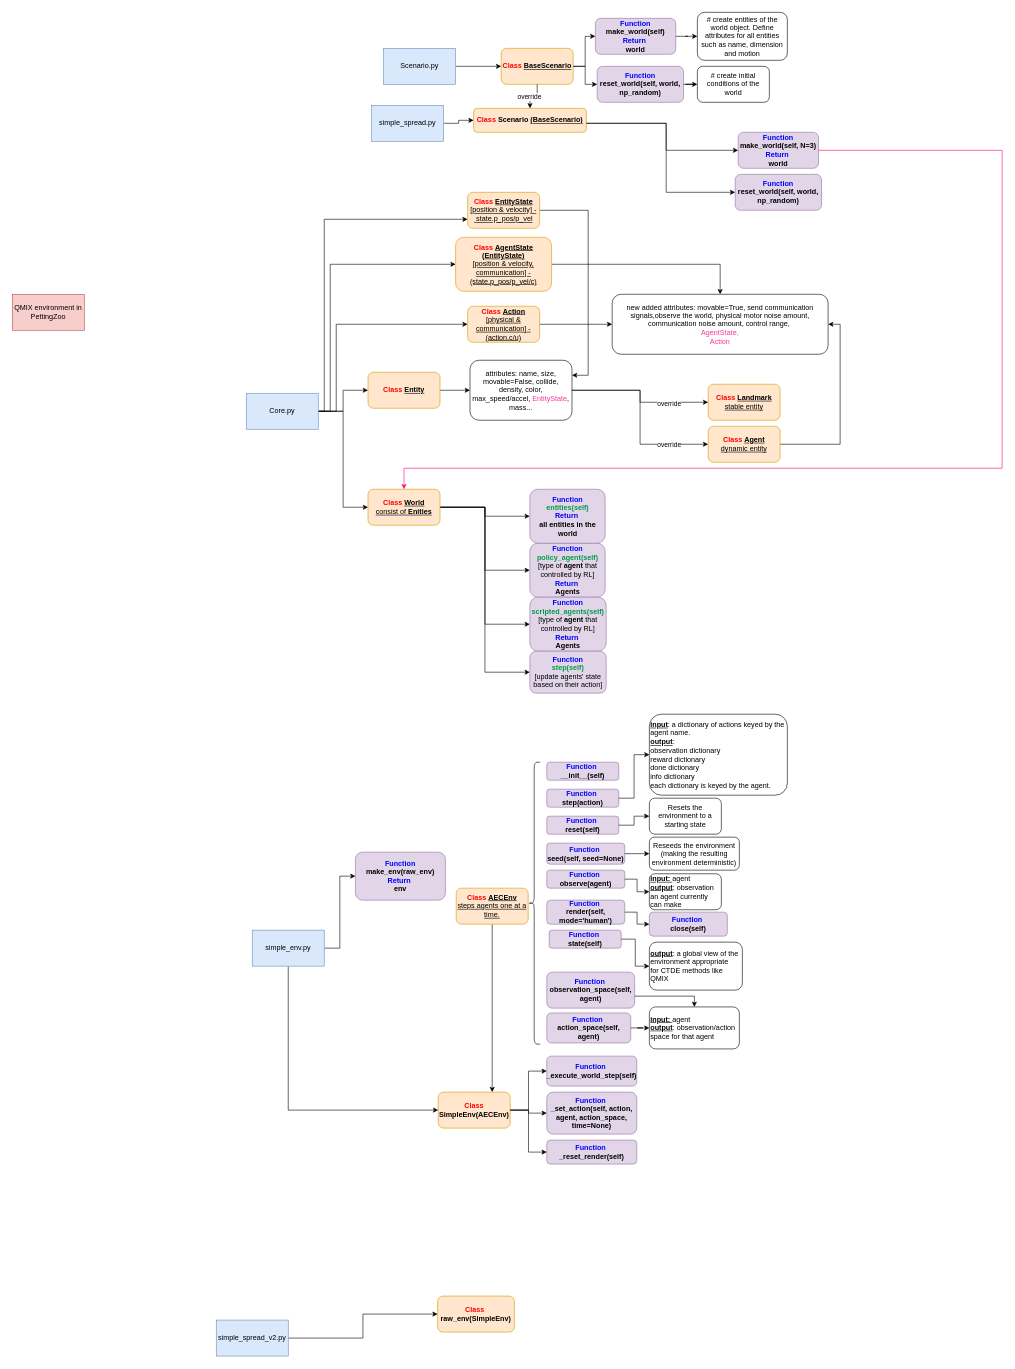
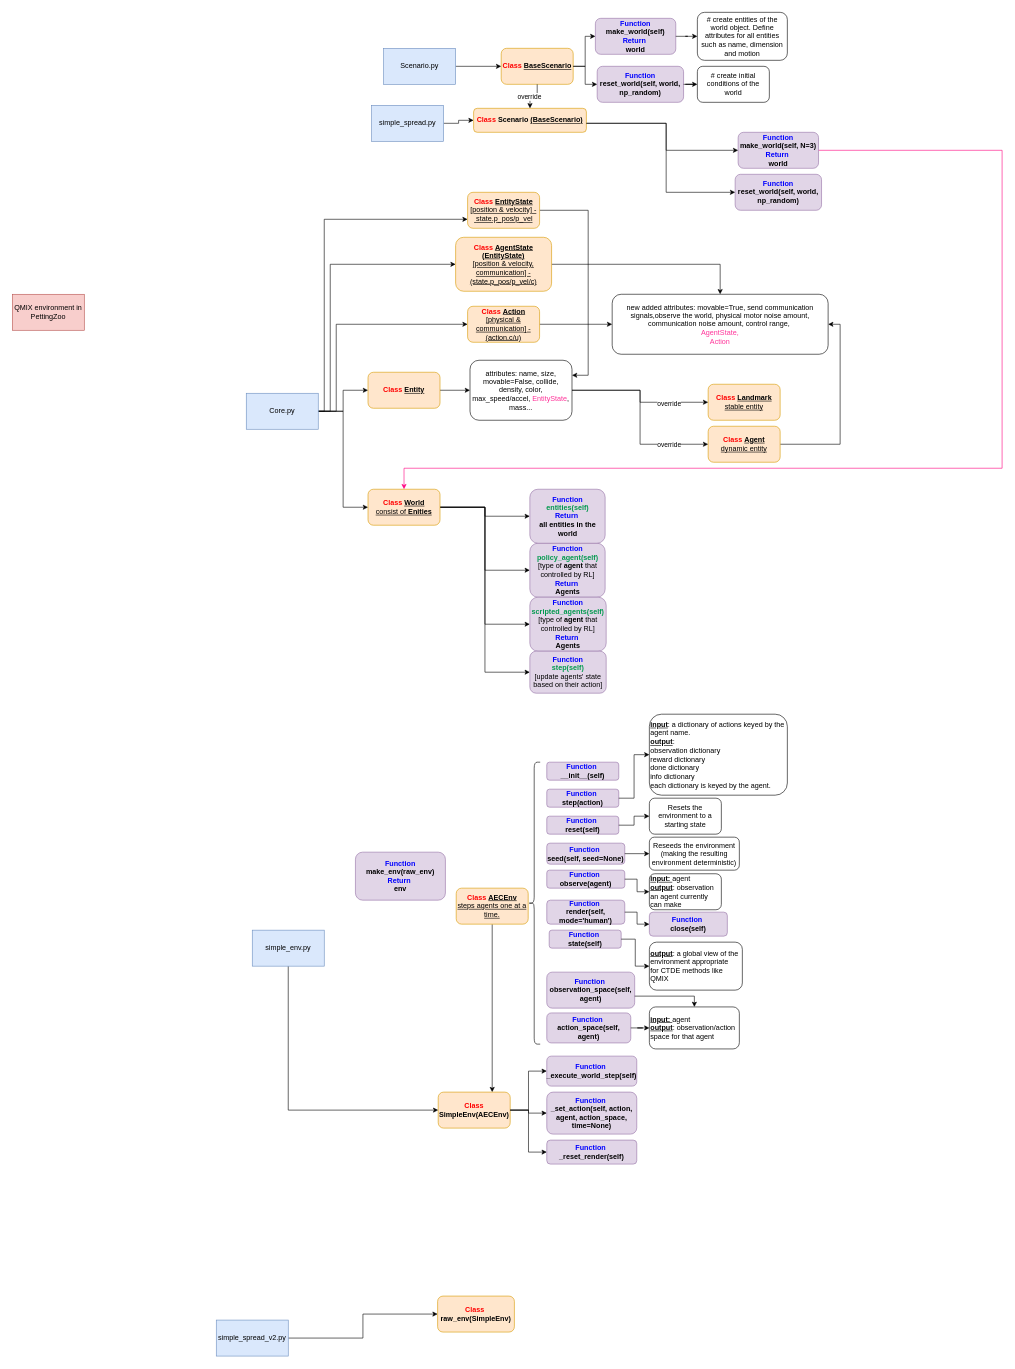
edge "simple_env.py" -> "Function make_env(raw_env) Return env": removed
